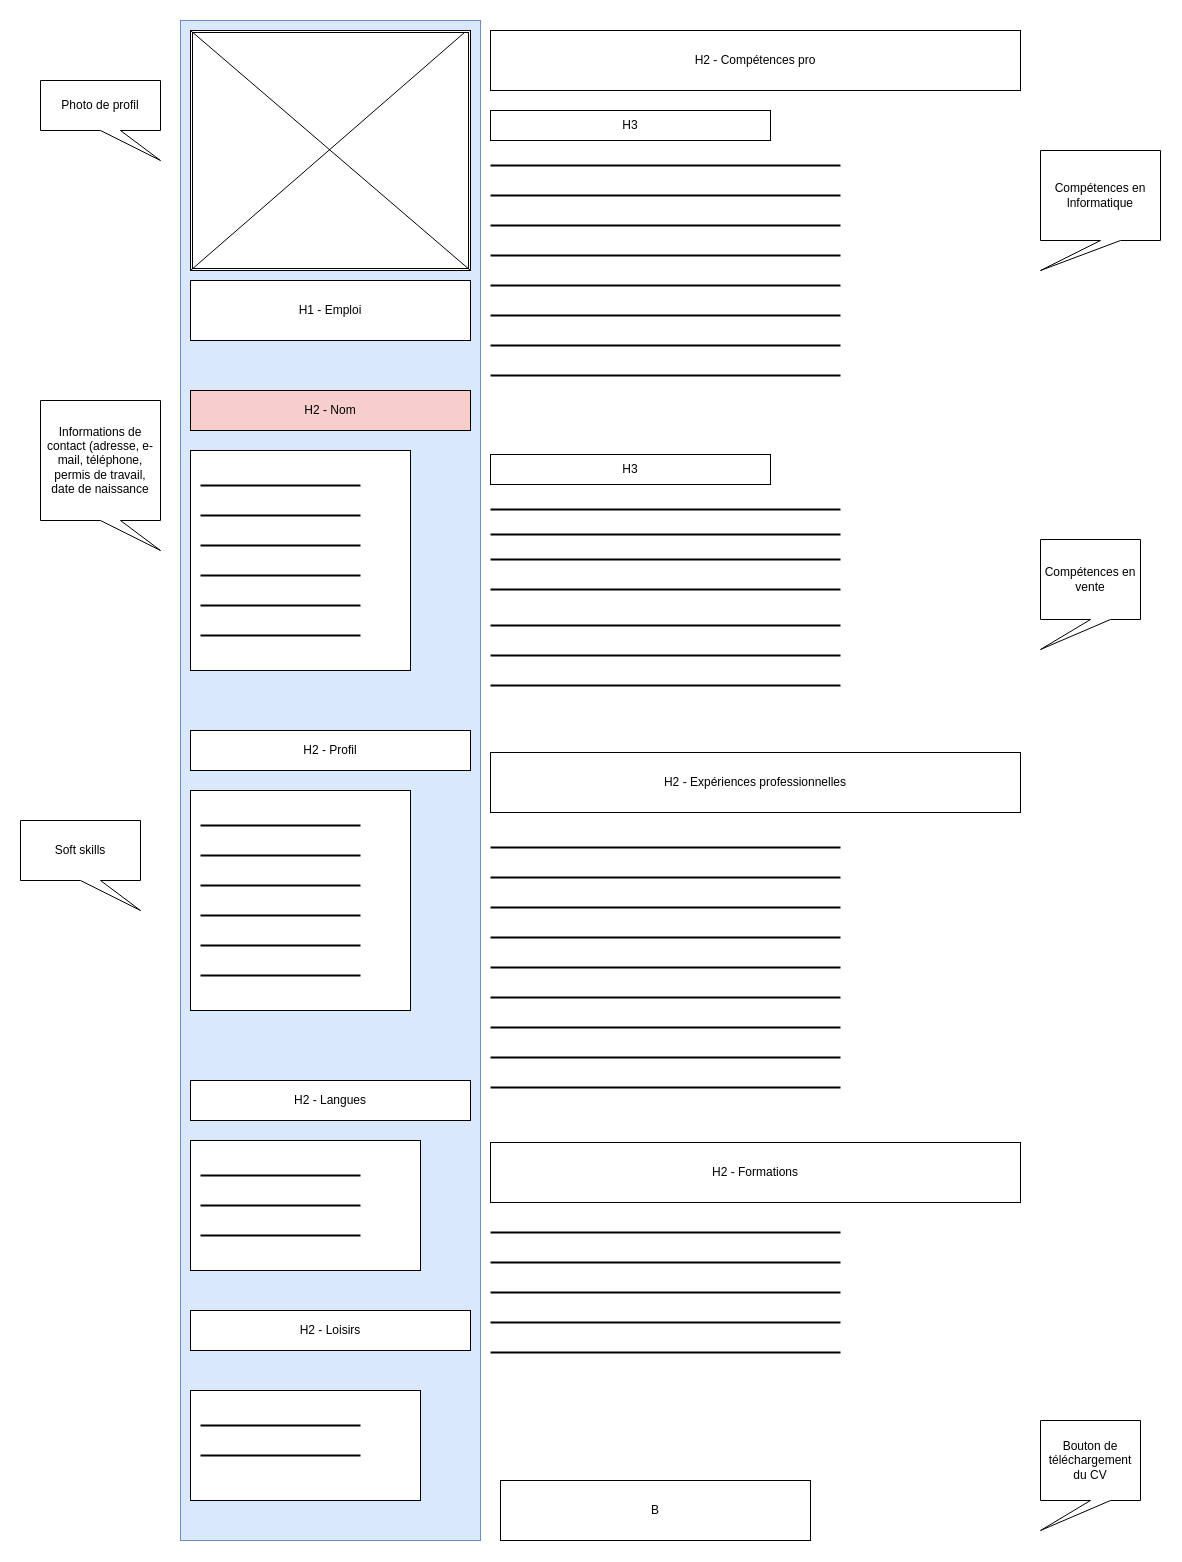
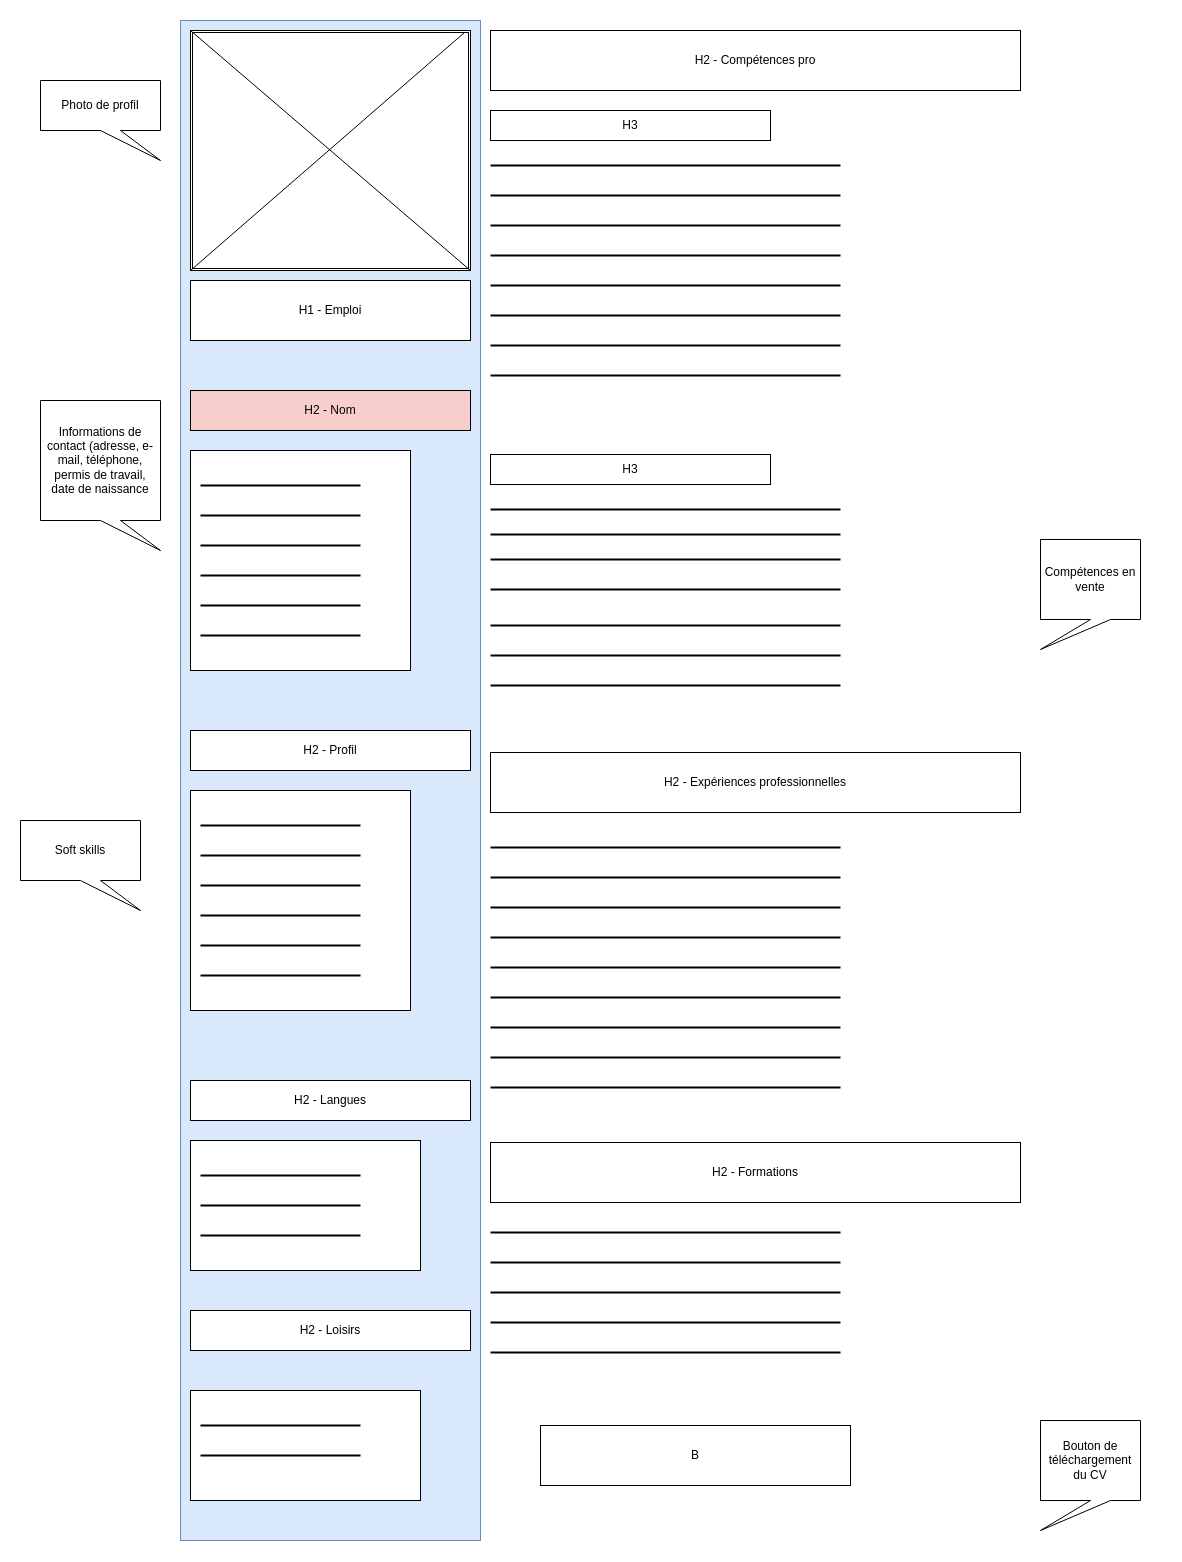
node "Compétences en lnformatique": removed
node "B": moved (656, 1511) -> (696, 1456)
